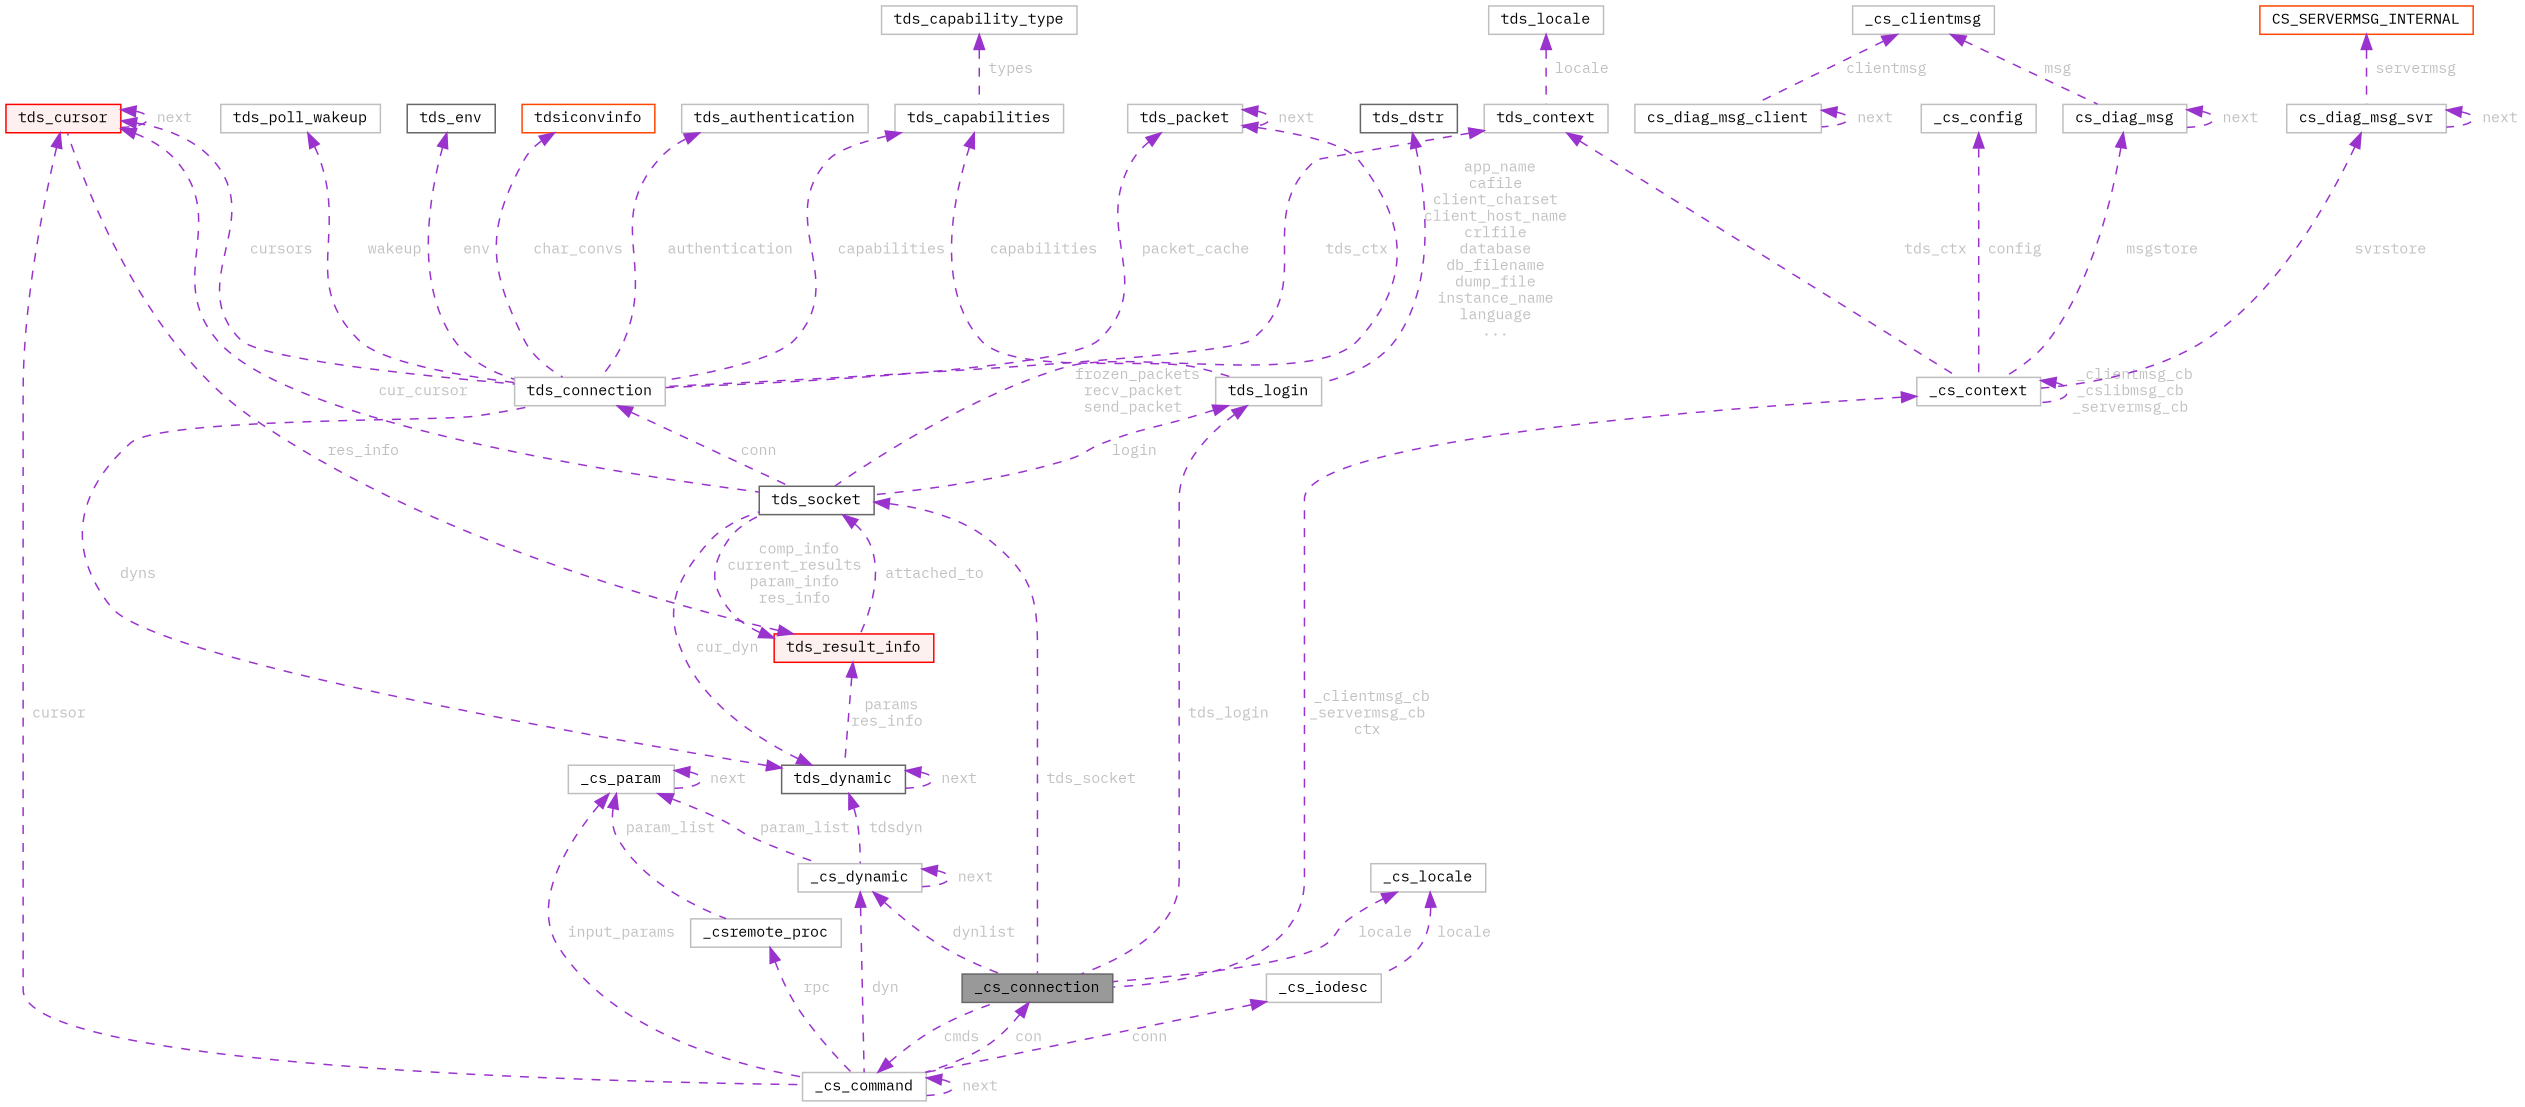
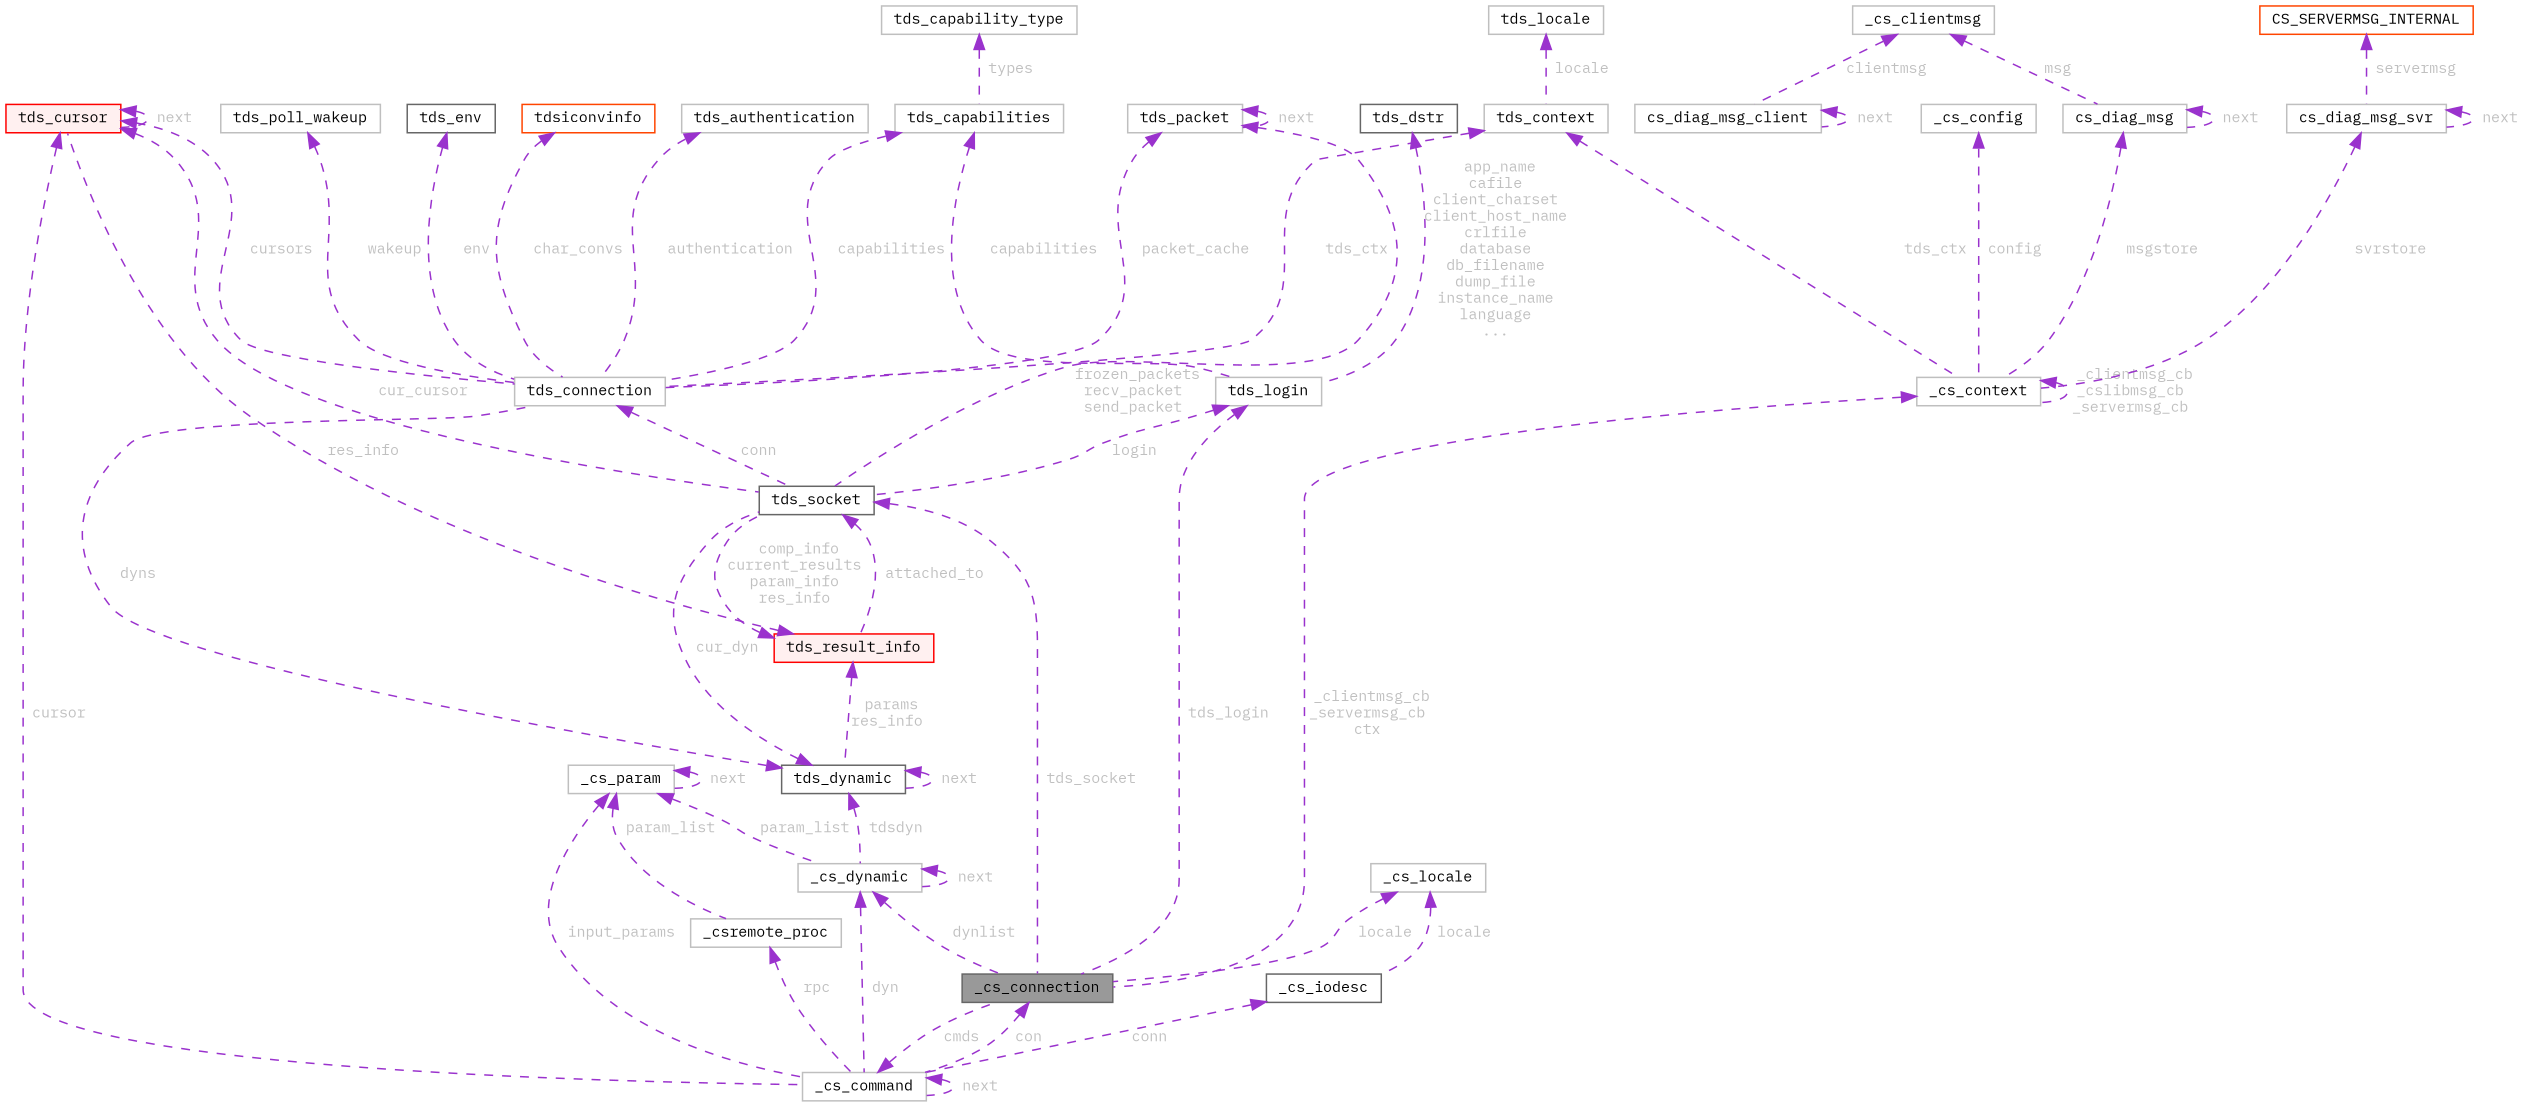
node "_cs_iodesc": color grey75 -> gray40
